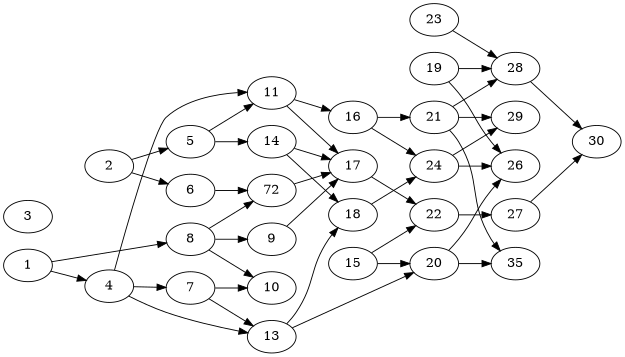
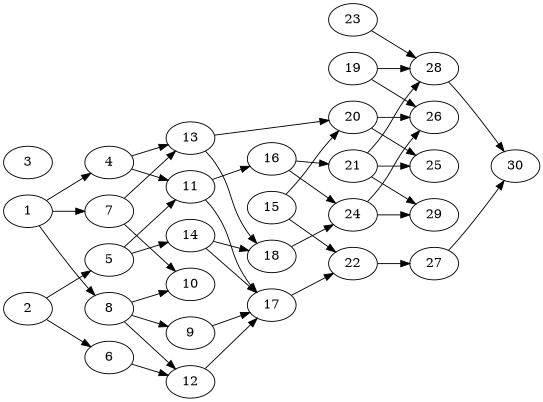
node "72": label "72" -> "12"
node "35": label "35" -> "25"
edge "4" -> "7": now "1" -> "7"
